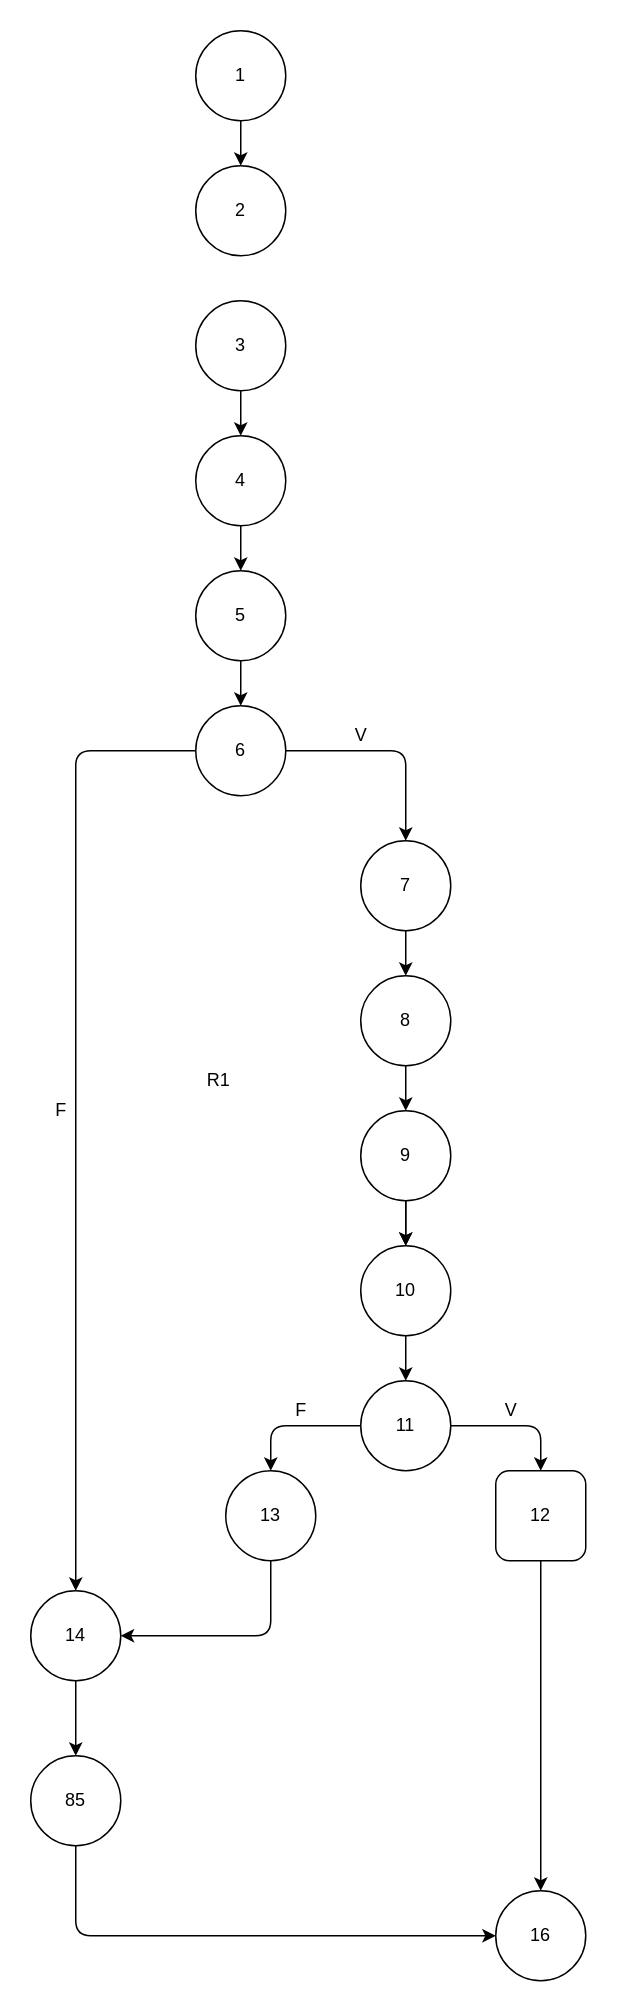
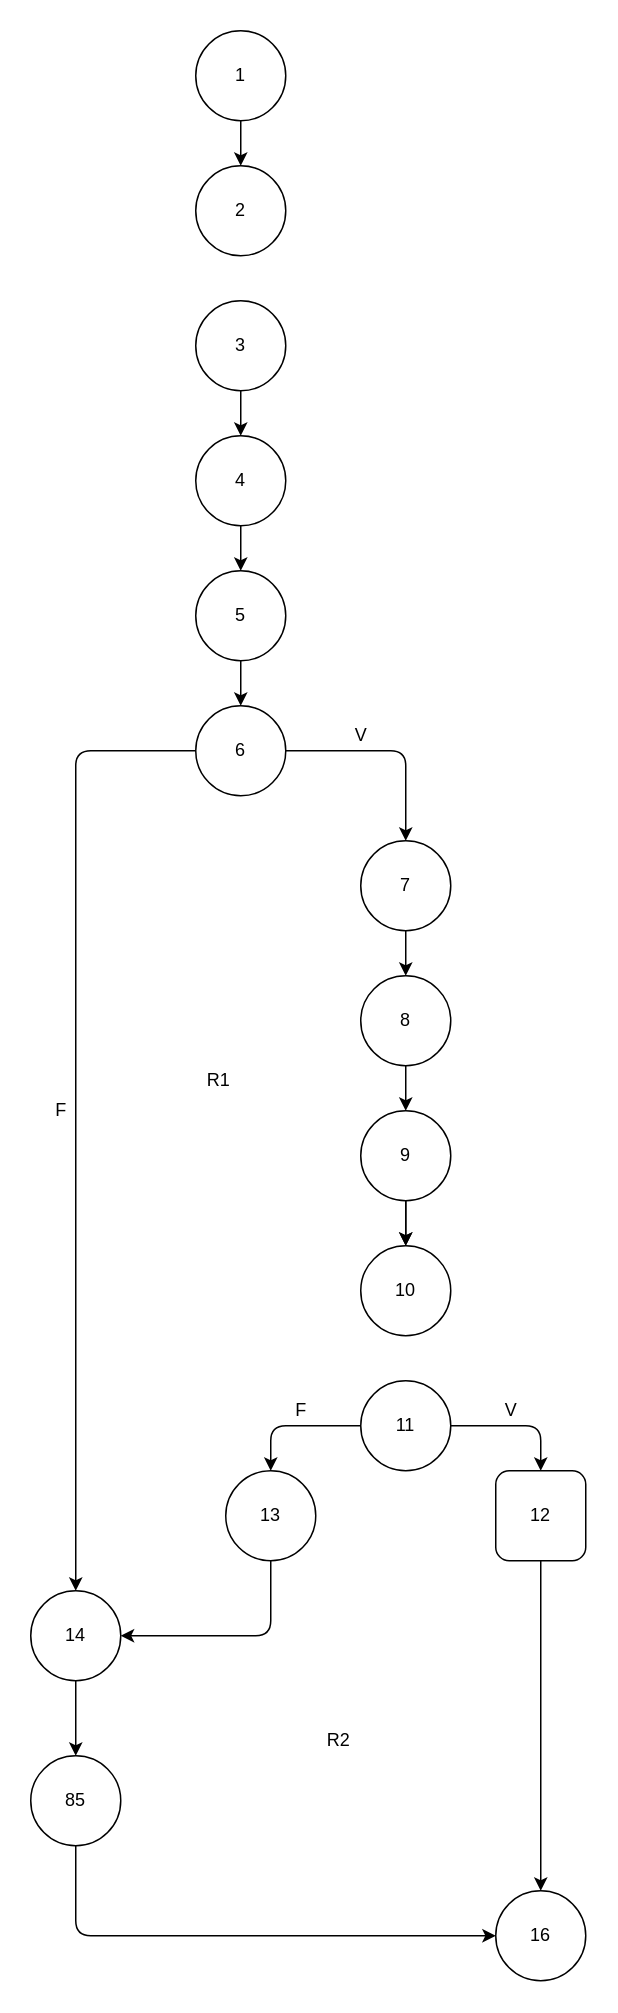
edge "10" -> "11": removed
node "R2": added
